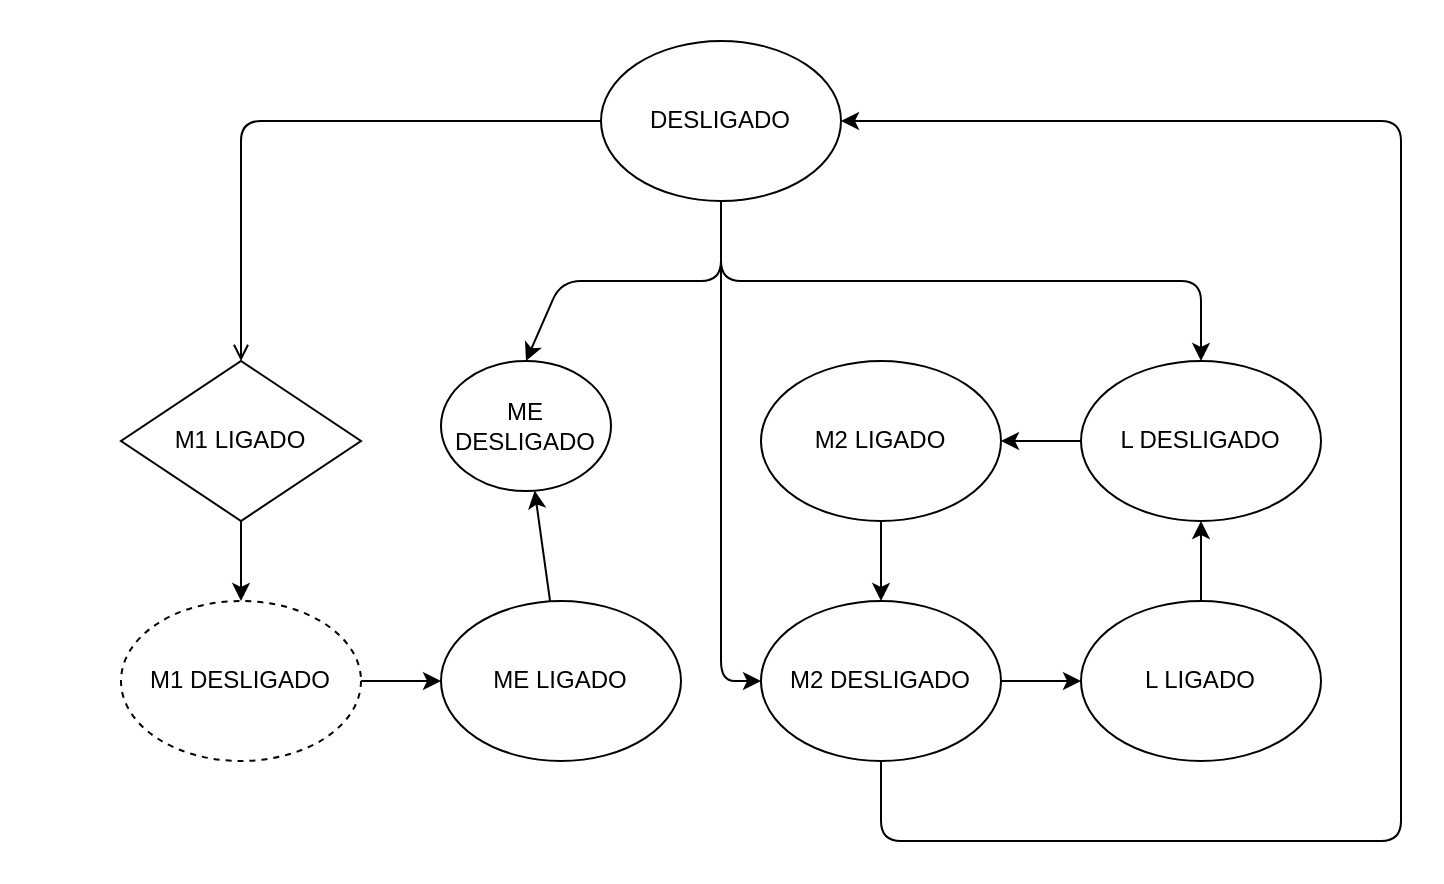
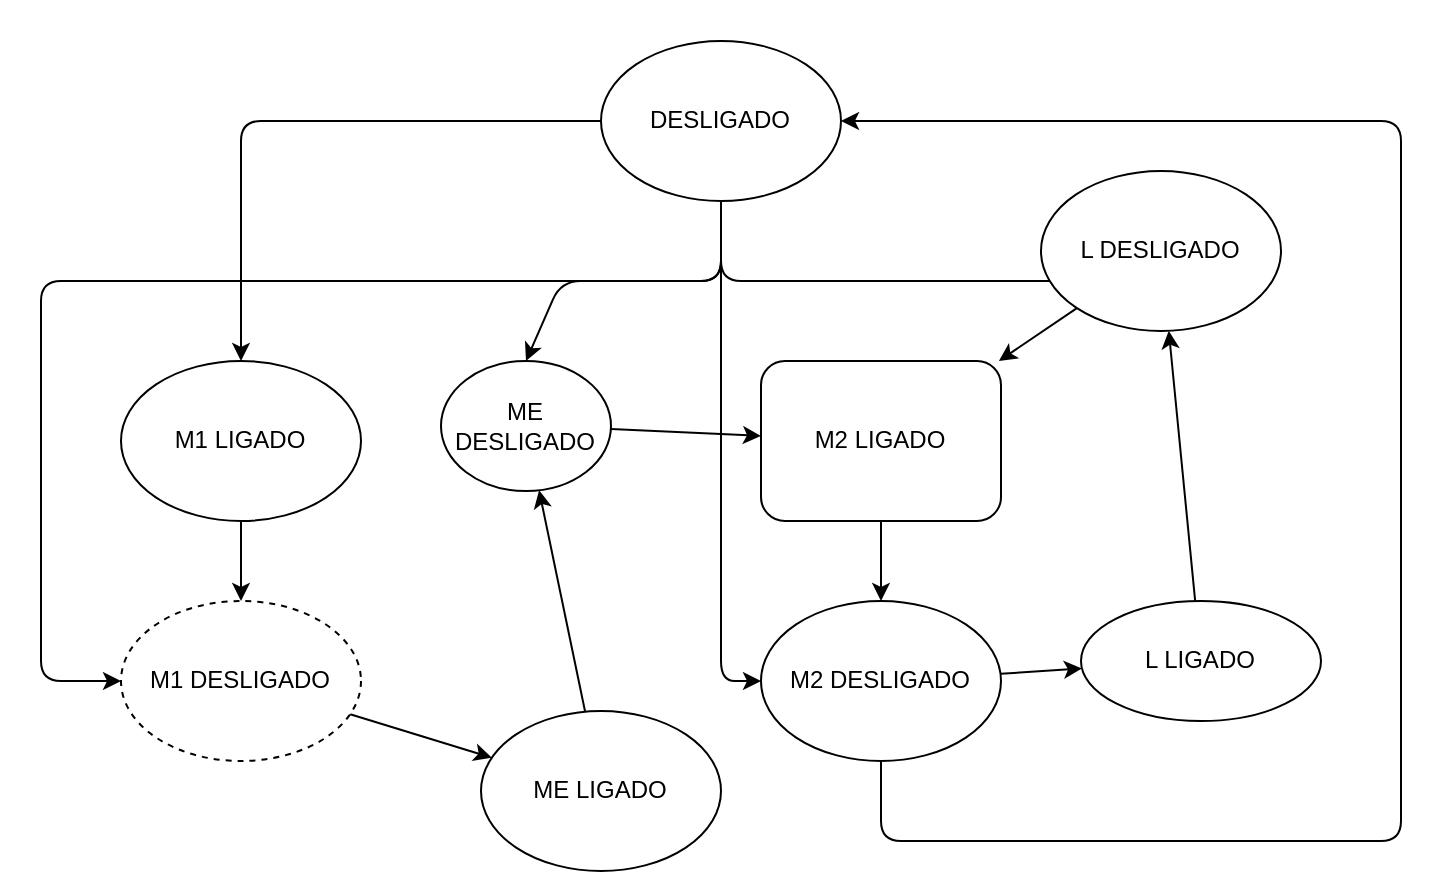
edge "DESLIGADO" -> "M1 DESLIGADO": added
edge "DESLIGADO" -> "M1 LIGADO": arrowhead open -> classic
edge "ME DESLIGADO" -> "M2 LIGADO": added
node "M1 LIGADO": shape diamond -> ellipse
node "M2 LIGADO": shape ellipse -> rounded rectangle
node "L DESLIGADO": moved (1201, 441) -> (1161, 251)
node "ME LIGADO": moved (561, 681) -> (601, 791)
node "L LIGADO": size 240x160 -> 240x120
